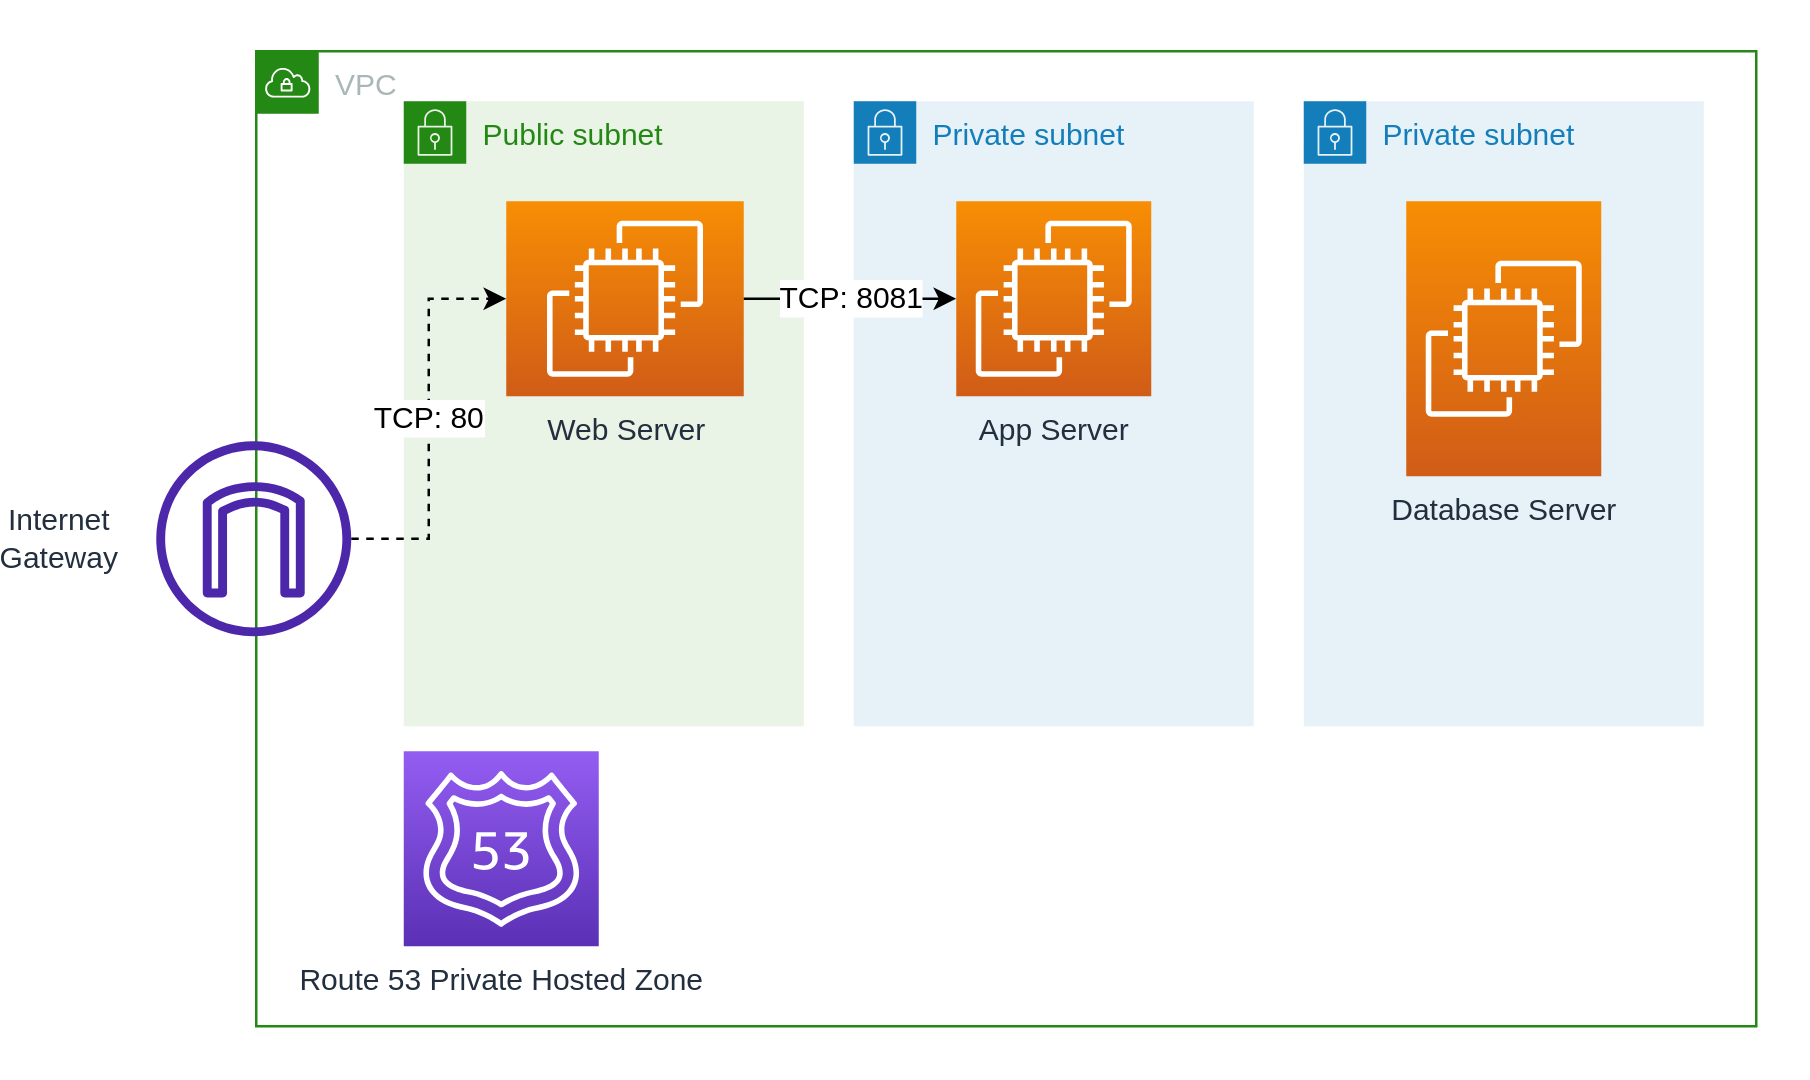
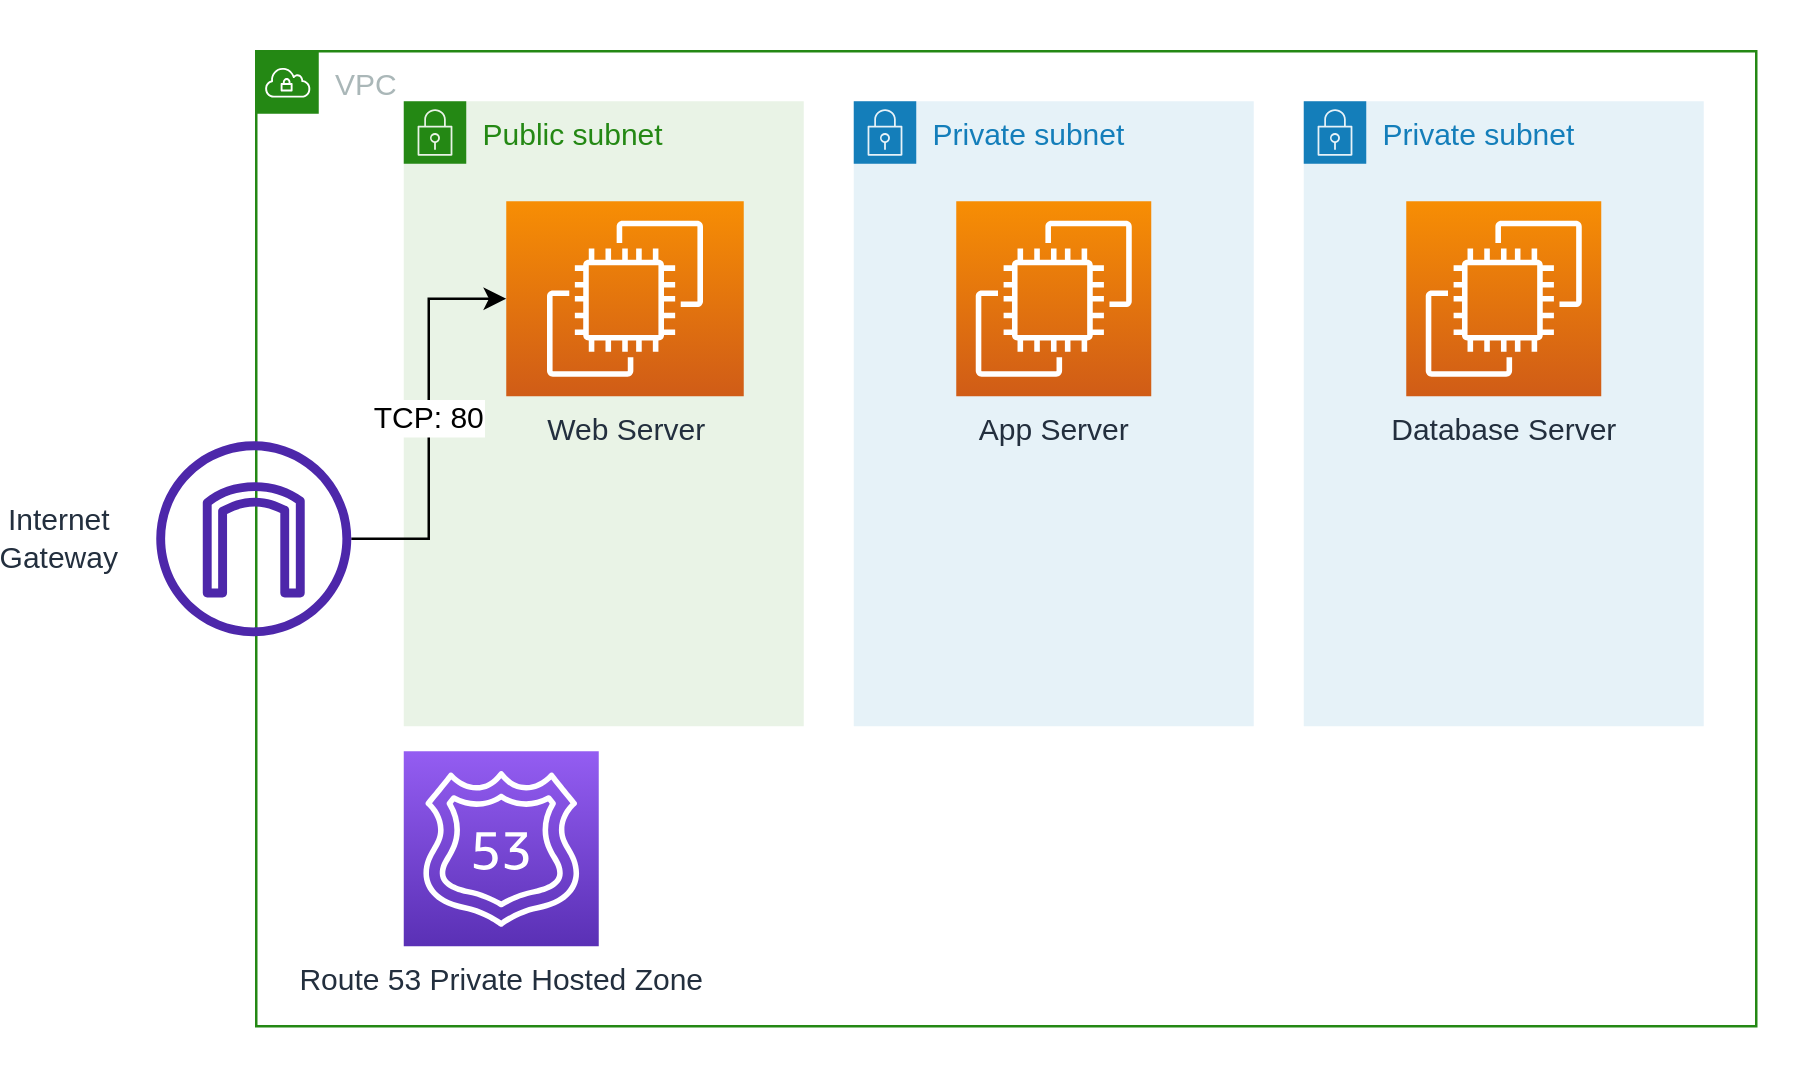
edge "Web Server" -> "App Server": removed, label "TCP: 8081"
node "Database Server": size 195x275 -> 195x195
edge "InternetGateway" -> "Web Server": style dashed -> solid
